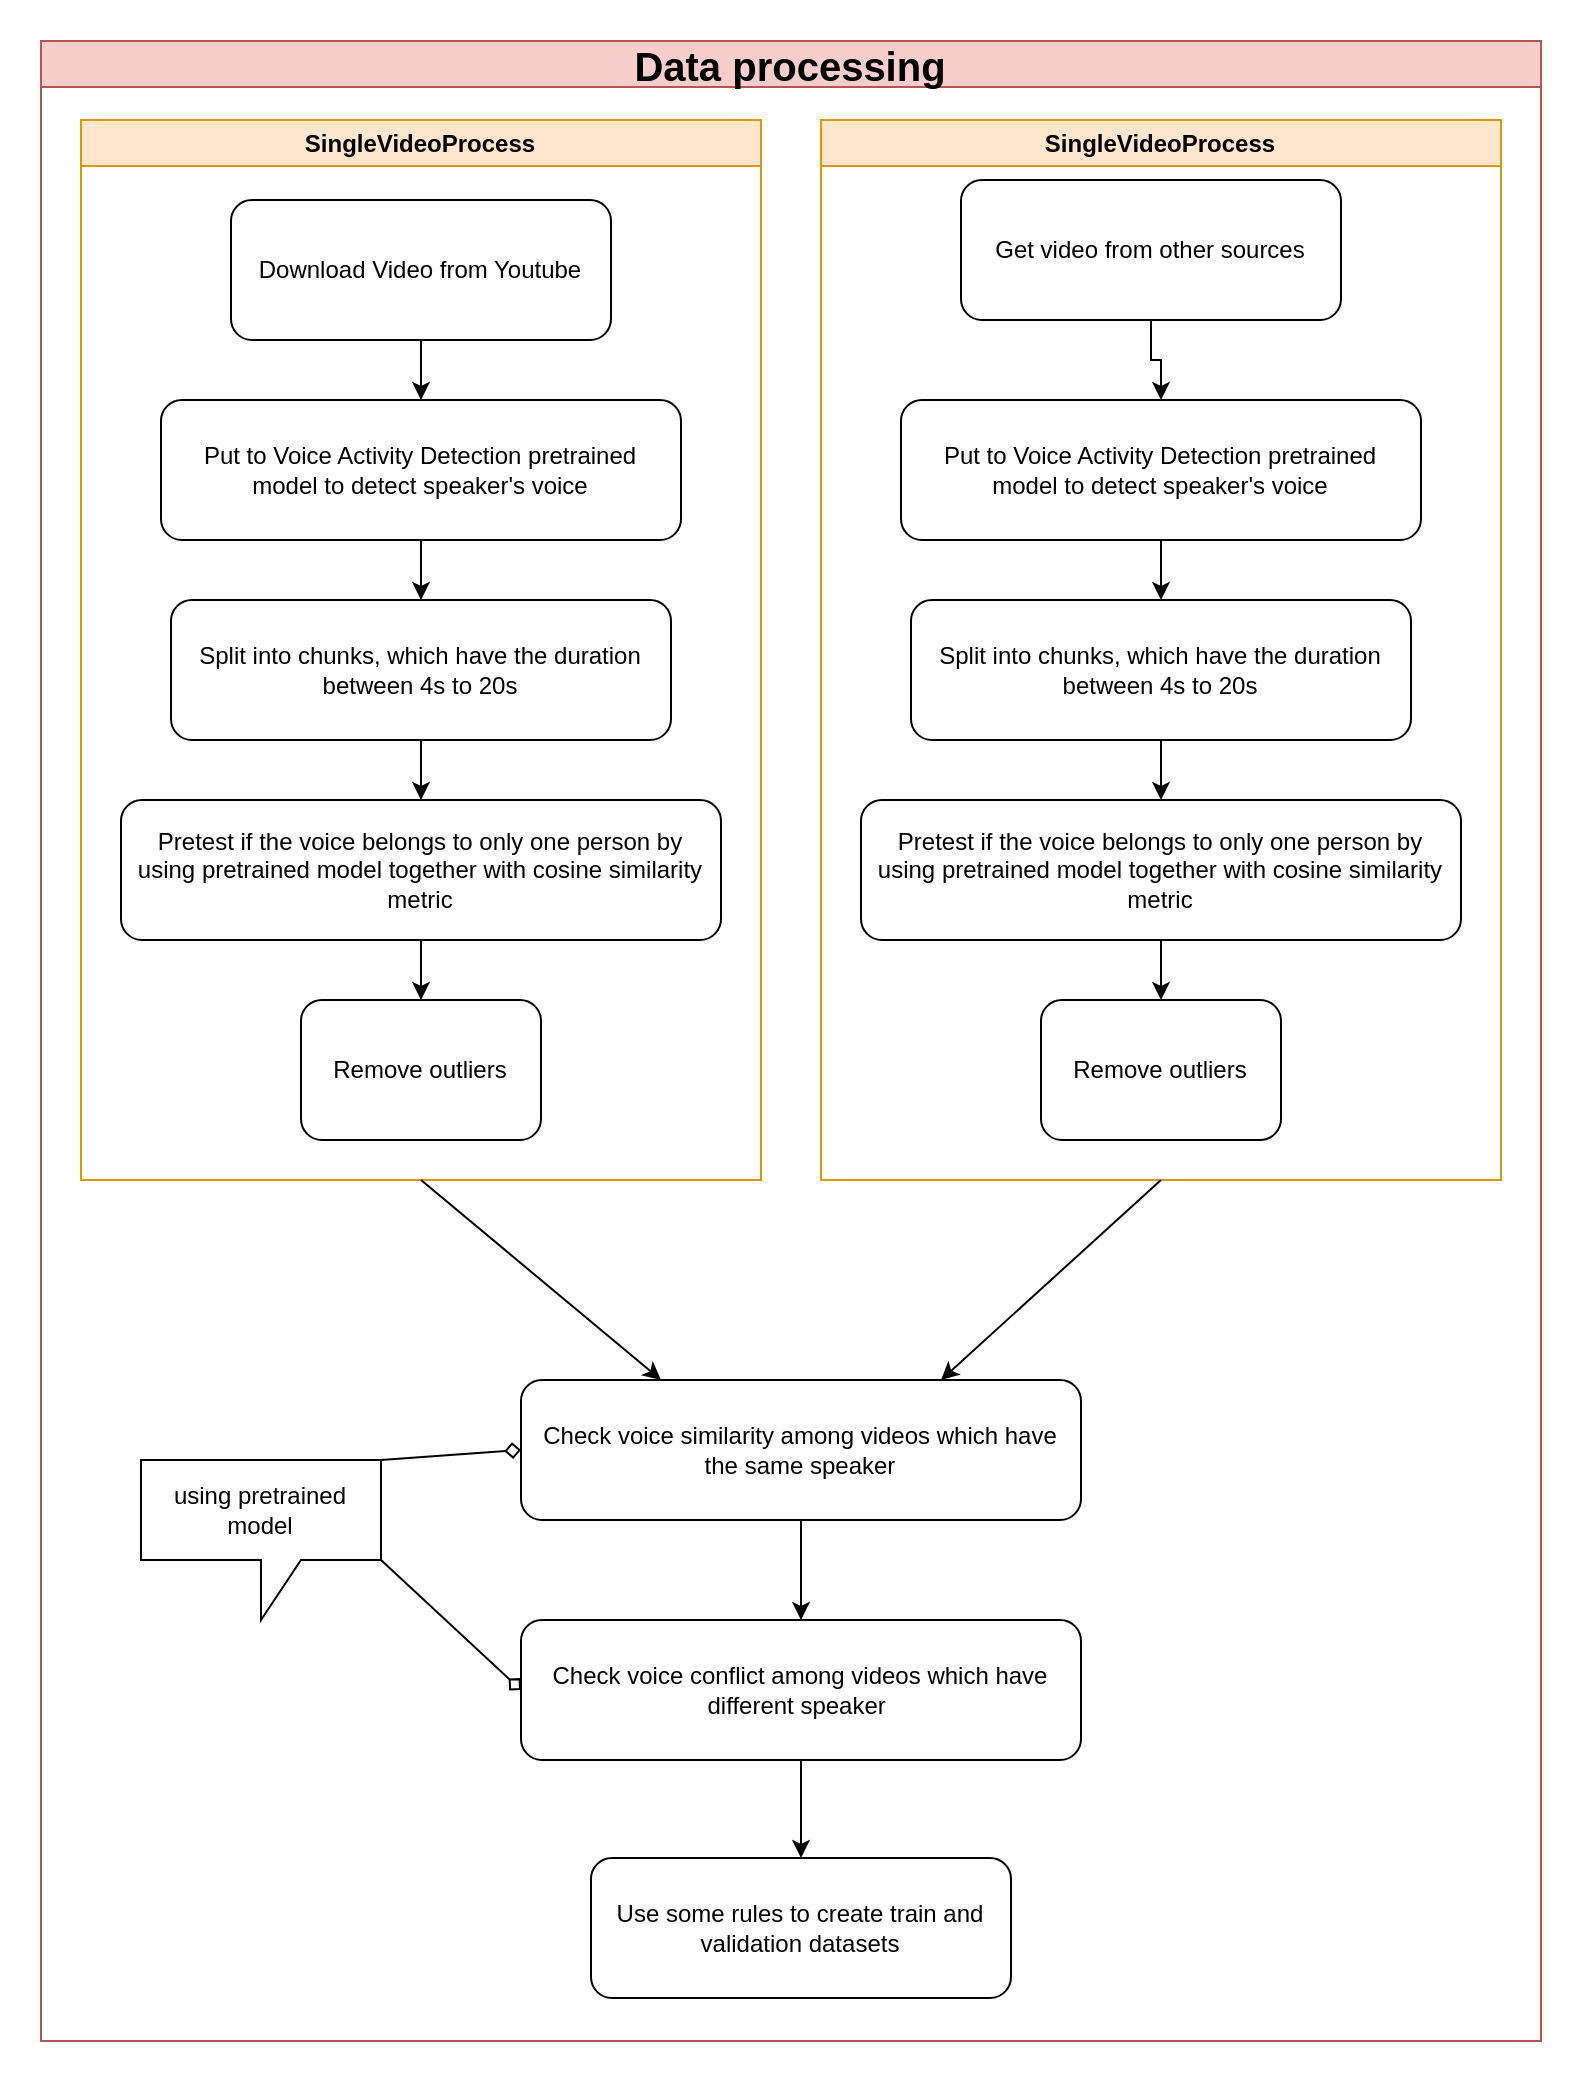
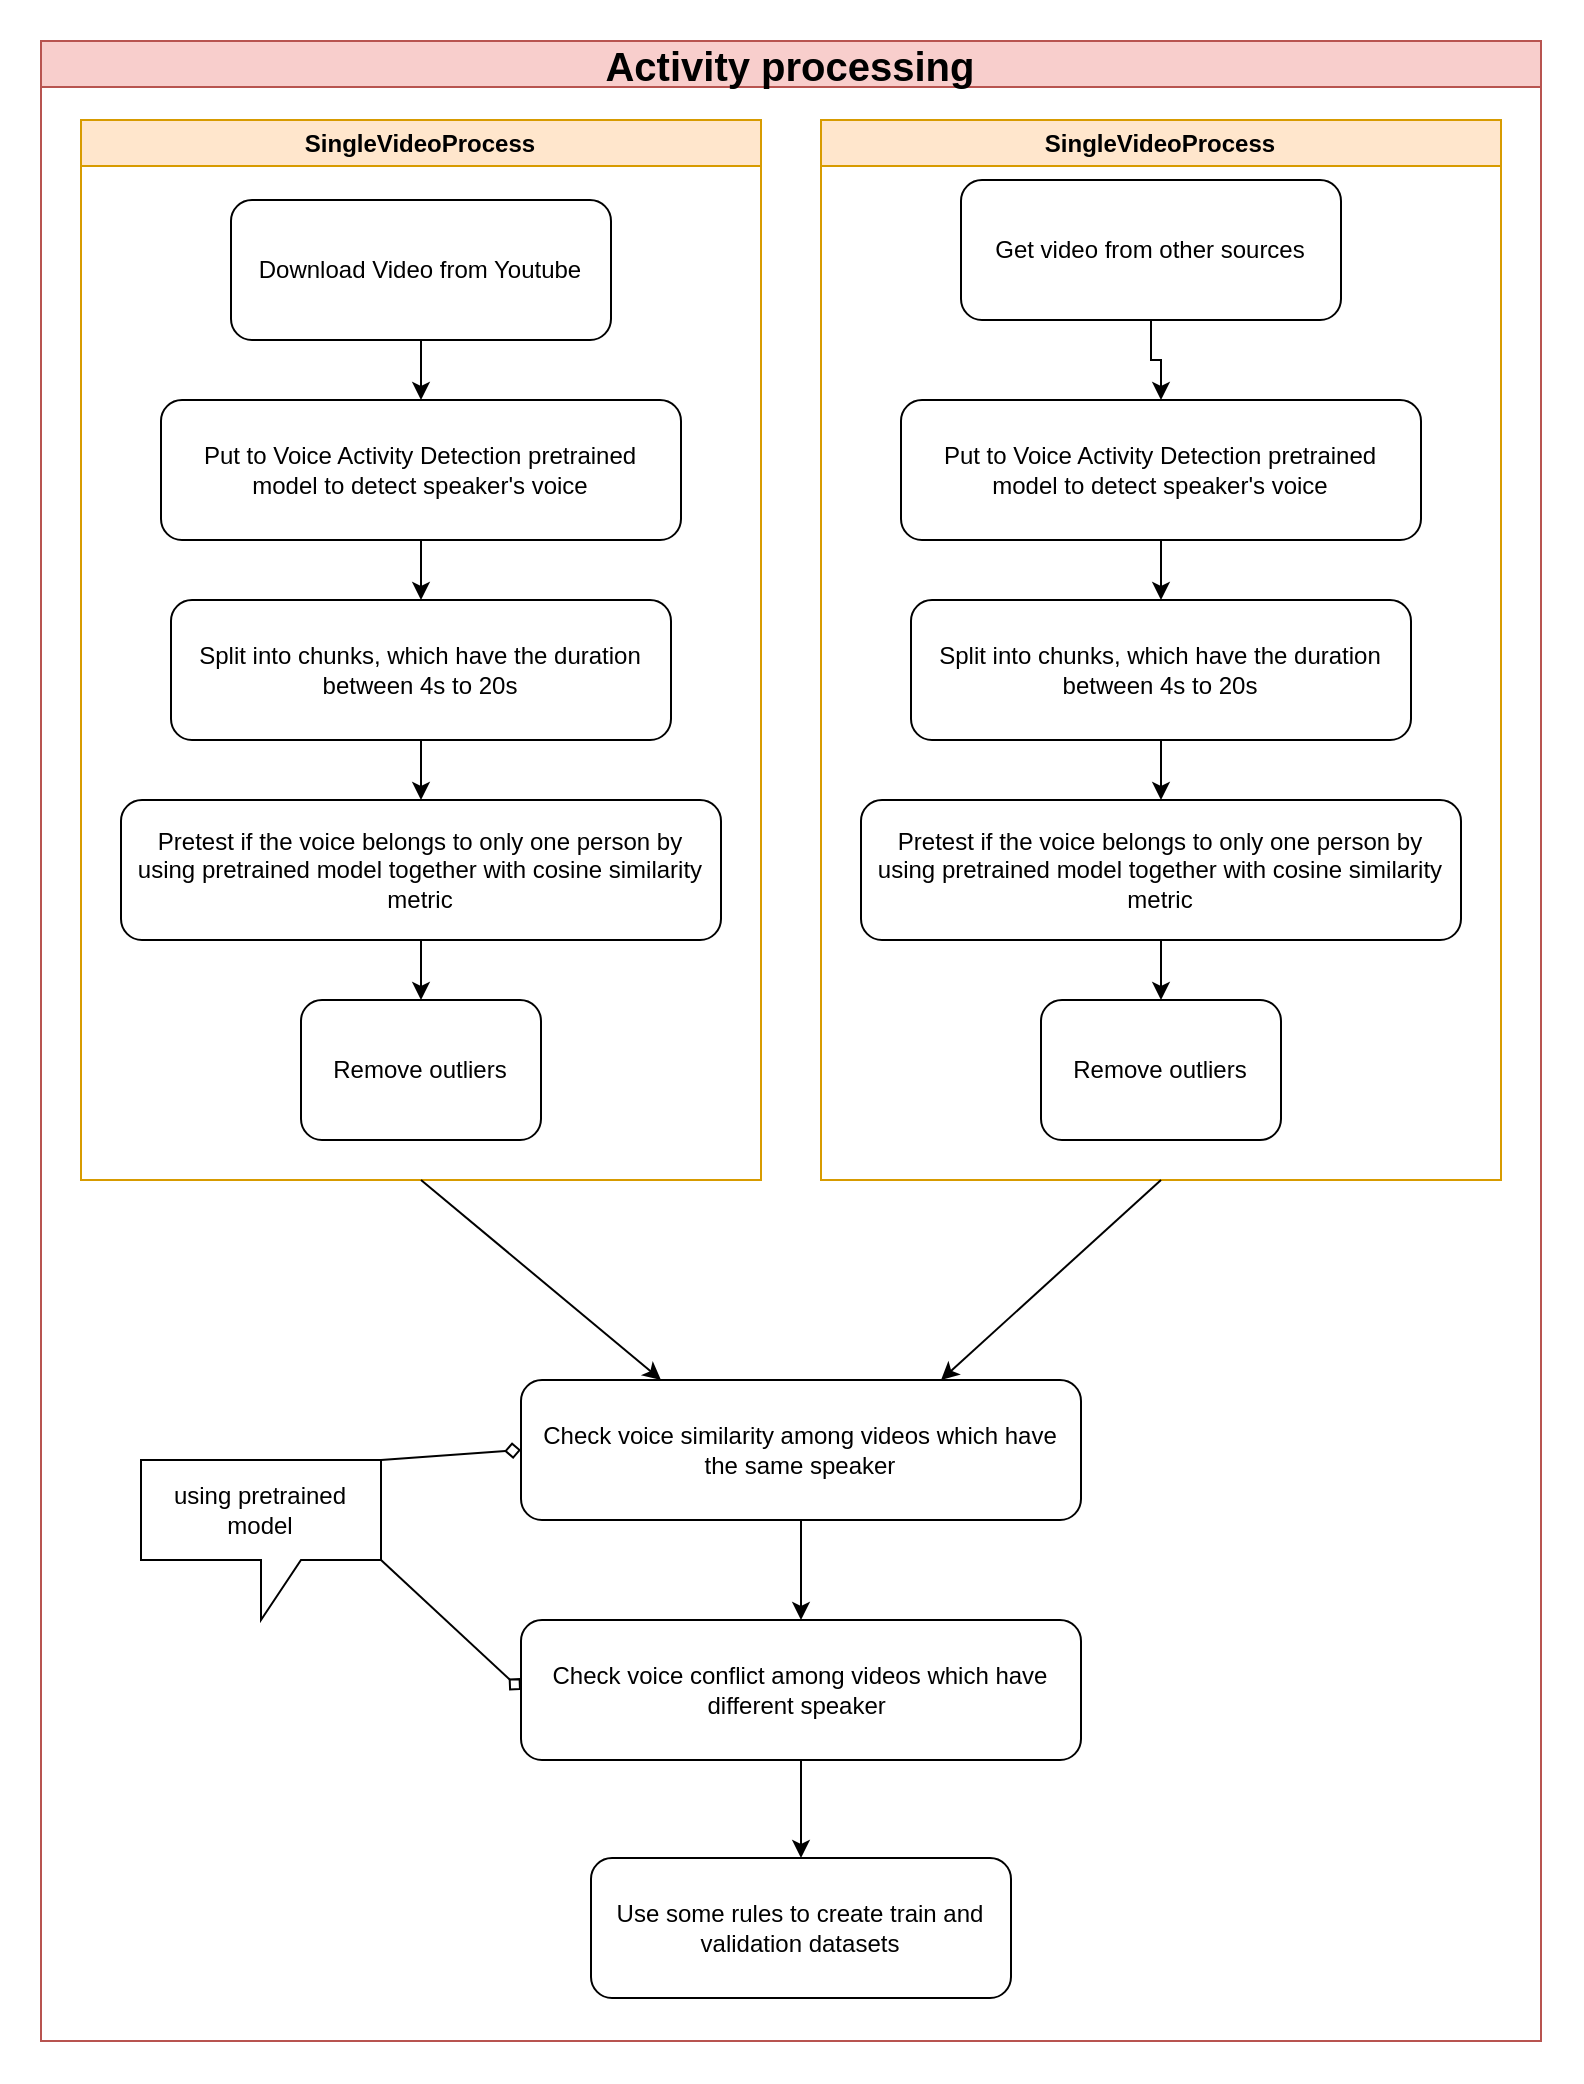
node "Data processing": label "Data processing" -> "Activity processing"
